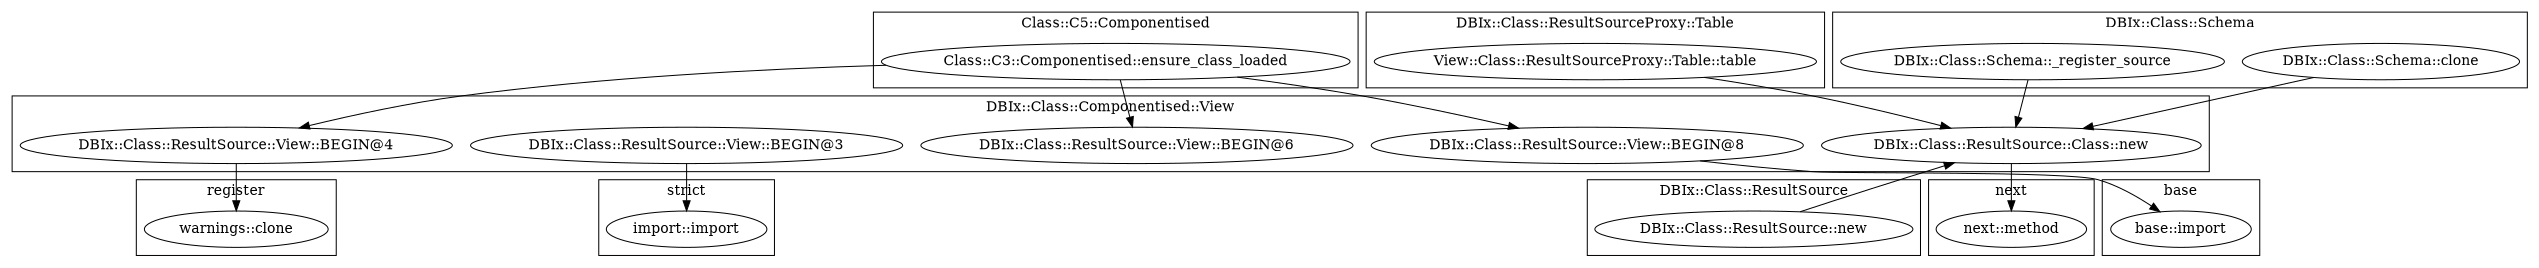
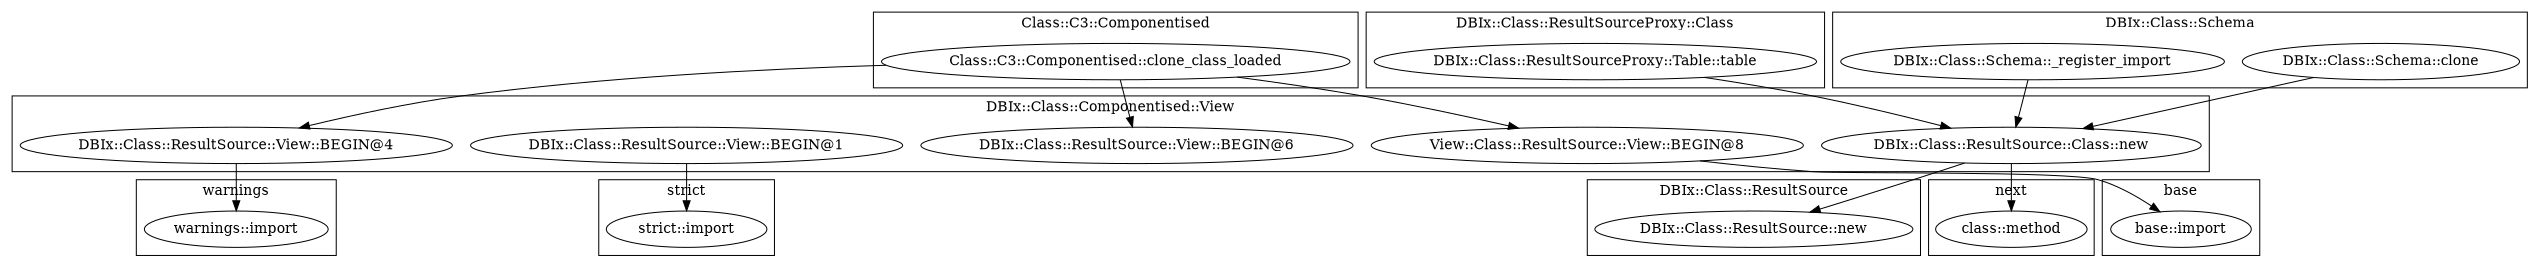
cluster "Class::C5::Componentised": label "Class::C5::Componentised" -> "Class::C3::Componentised"
cluster "DBIx::Class::ResultSourceProxy::Table": label "DBIx::Class::ResultSourceProxy::Table" -> "DBIx::Class::ResultSourceProxy::Class"
node "Class::C3::Componentised::ensure_class_loaded": label "Class::C3::Componentised::ensure_class_loaded" -> "Class::C3::Componentised::clone_class_loaded"
node "View::Class::ResultSourceProxy::Table::table": label "View::Class::ResultSourceProxy::Table::table" -> "DBIx::Class::ResultSourceProxy::Table::table"
node "DBIx::Class::Schema::_register_source": label "DBIx::Class::Schema::_register_source" -> "DBIx::Class::Schema::_register_import"
node "DBIx::Class::ResultSource::View::BEGIN@3": label "DBIx::Class::ResultSource::View::BEGIN@3" -> "DBIx::Class::ResultSource::View::BEGIN@1"
node "DBIx::Class::ResultSource::View::BEGIN@8": label "DBIx::Class::ResultSource::View::BEGIN@8" -> "View::Class::ResultSource::View::BEGIN@8"
edge "DBIx::Class::ResultSource::new" -> "DBIx::Class::ResultSource::Class::new": reversed
cluster "register": label "register" -> "warnings"
node "warnings::clone": label "warnings::clone" -> "warnings::import"
node "import::import": label "import::import" -> "strict::import"
node "next::method": label "next::method" -> "class::method"
